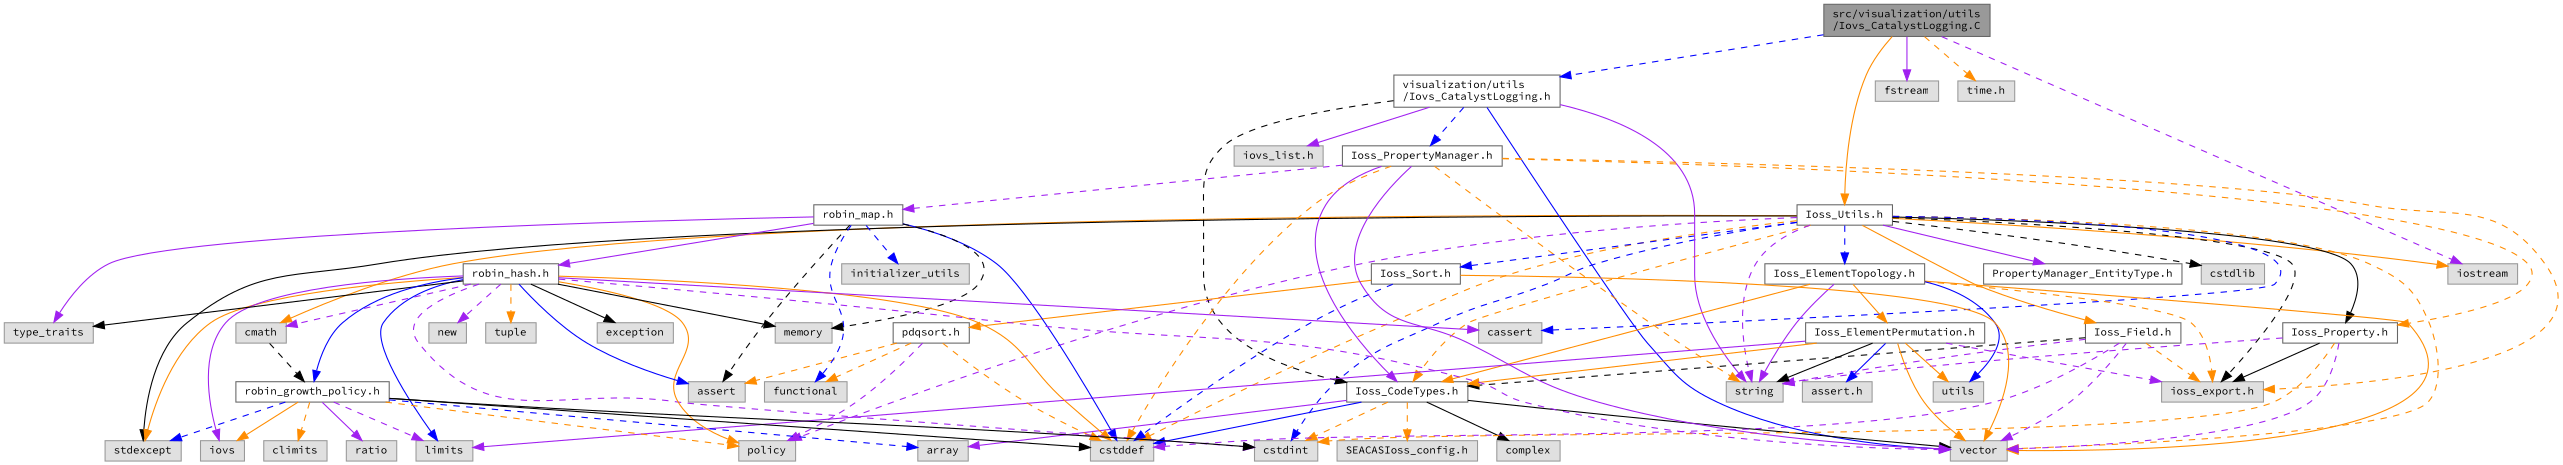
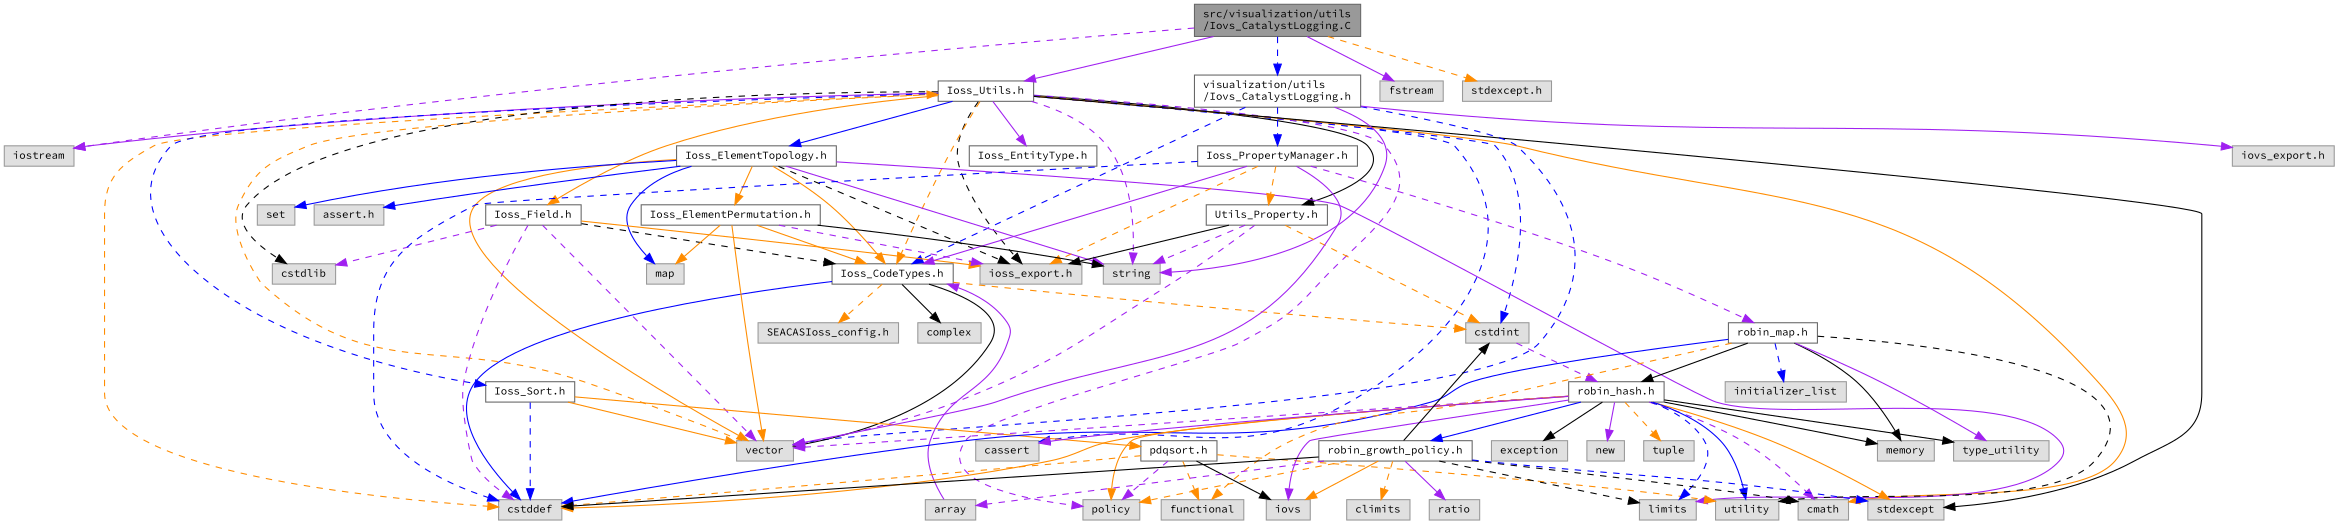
node "time.h": label "time.h" -> "stdexcept.h"
edge "src/visualization/utils /Iovs_CatalystLogging.C" -> "Ioss_Utils.h": color darkorange -> purple
node "iovs_list.h": label "iovs_list.h" -> "iovs_export.h"
edge "visualization/utils /Iovs_CatalystLogging.h" -> "Ioss_CodeTypes.h": color black -> blue
node "set": added
edge "Ioss_Utils.h" -> "iostream": color darkorange -> purple
edge "Ioss_Utils.h" -> "Ioss_ElementTopology.h": style dashed -> solid
edge "robin_map.h" -> "robin_hash.h": color purple -> black
edge "Ioss_PropertyManager.h" -> "string": removed
node "initializer_utils": label "initializer_utils" -> "initializer_list"
node "PropertyManager_EntityType.h": label "PropertyManager_EntityType.h" -> "Ioss_EntityType.h"
edge "Ioss_PropertyManager.h" -> "cstddef": color darkorange -> blue
edge "robin_map.h" -> "functional": color blue -> darkorange
edge "Ioss_Utils.h" -> "vector": reversed
edge "robin_map.h" -> "memory": style dashed -> solid
edge "robin_hash.h" -> "new": style dashed -> solid
edge "Ioss_ElementTopology.h" -> "ioss_export.h": color darkorange -> black
node "type_traits": label "type_traits" -> "type_utility"
node "Ioss_Property.h": label "Ioss_Property.h" -> "Utils_Property.h"
edge "robin_hash.h" -> "limits": style solid -> dashed
edge "visualization/utils /Iovs_CatalystLogging.h" -> "vector": style solid -> dashed
edge "cmath" -> "robin_growth_policy.h": reversed
edge "Ioss_Field.h" -> "string": now "Ioss_Field.h" -> "cstdlib"
edge "Ioss_Field.h" -> "ioss_export.h": style dashed -> solid
edge "Ioss_ElementPermutation.h" -> "assert.h": now "Ioss_ElementTopology.h" -> "assert.h"
node "assert": label "assert" -> "utility"
node "utils": label "utils" -> "map"
edge "Ioss_ElementPermutation.h" -> "limits": now "Ioss_ElementTopology.h" -> "limits"
edge "robin_hash.h" -> "cstdint": reversed
edge "Ioss_CodeTypes.h" -> "array": reversed
edge "robin_growth_policy.h" -> "limits": color purple -> black
edge "robin_growth_policy.h" -> "array": color blue -> purple
edge "pdqsort.h" -> "iovs": added
